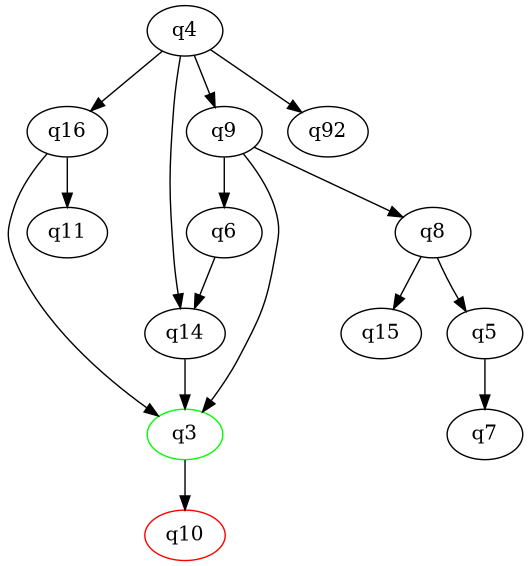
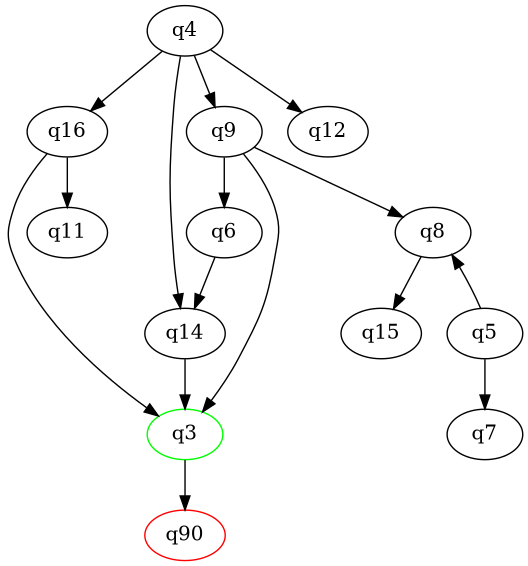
node "q92": label "q92" -> "q12"
edge "q8" -> "q5": reversed
node "q10": label "q10" -> "q90"
